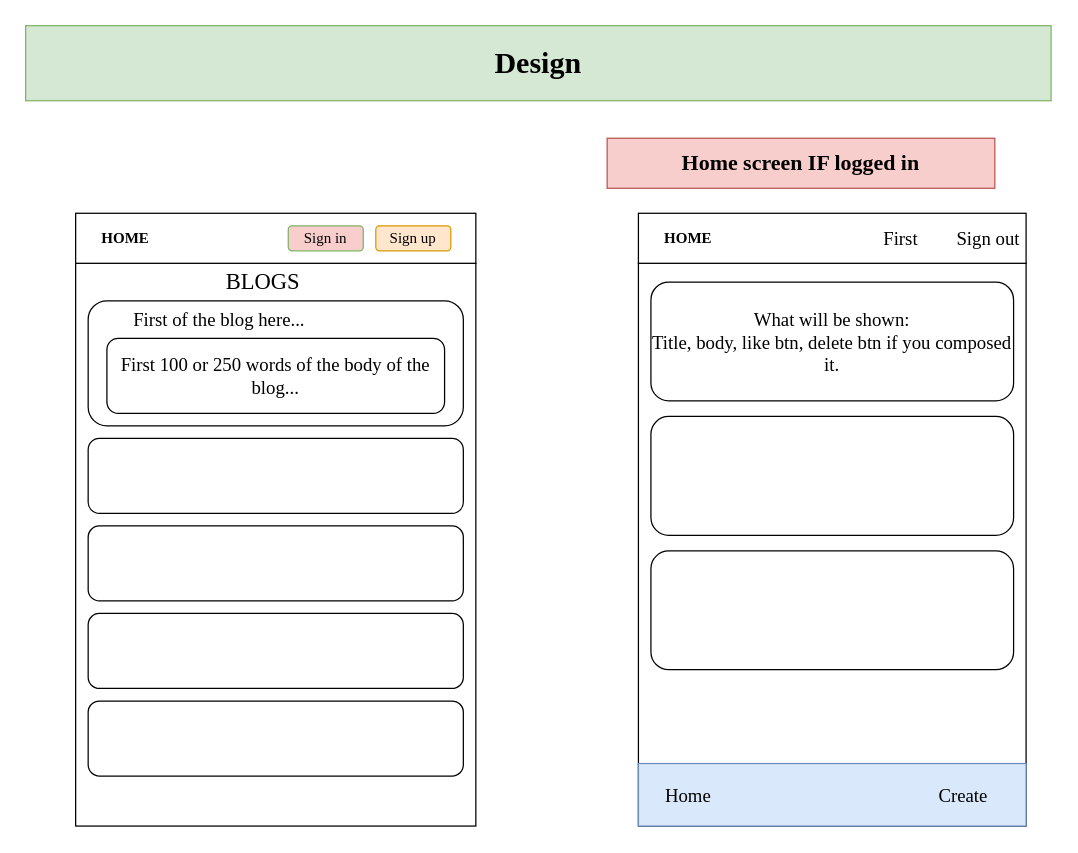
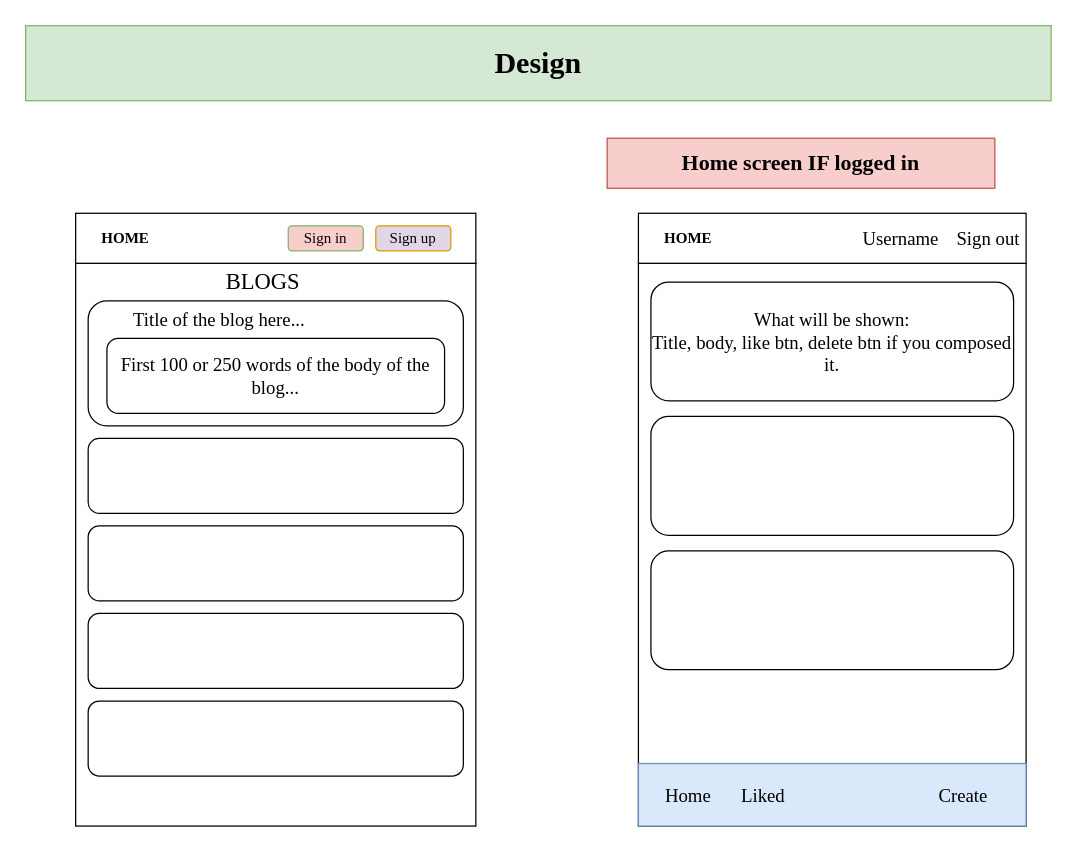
node "Sign up": fillcolor #ffe6cc -> #e1d5e7
node "First": label "First" -> "Username"
node "First of the blog here...": label "First of the blog here..." -> "Title of the blog here..."
node "Liked": added
